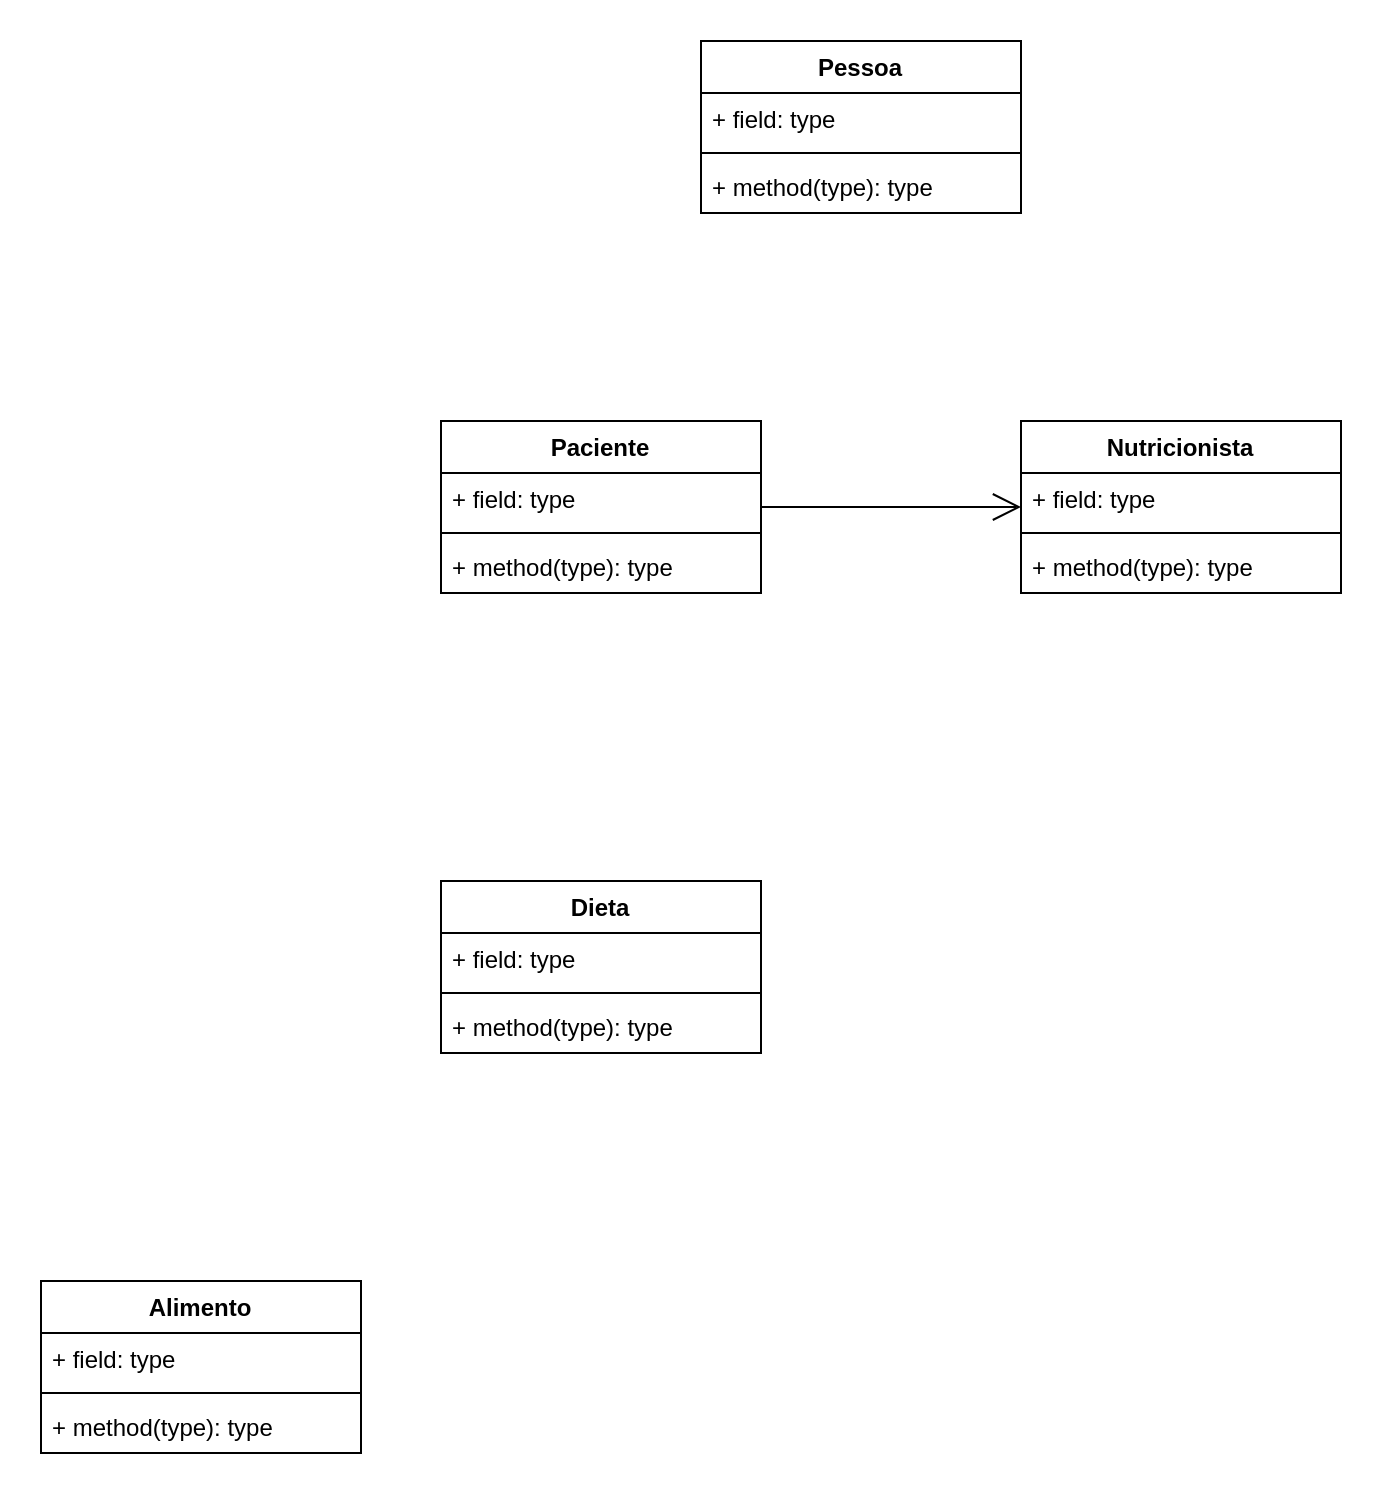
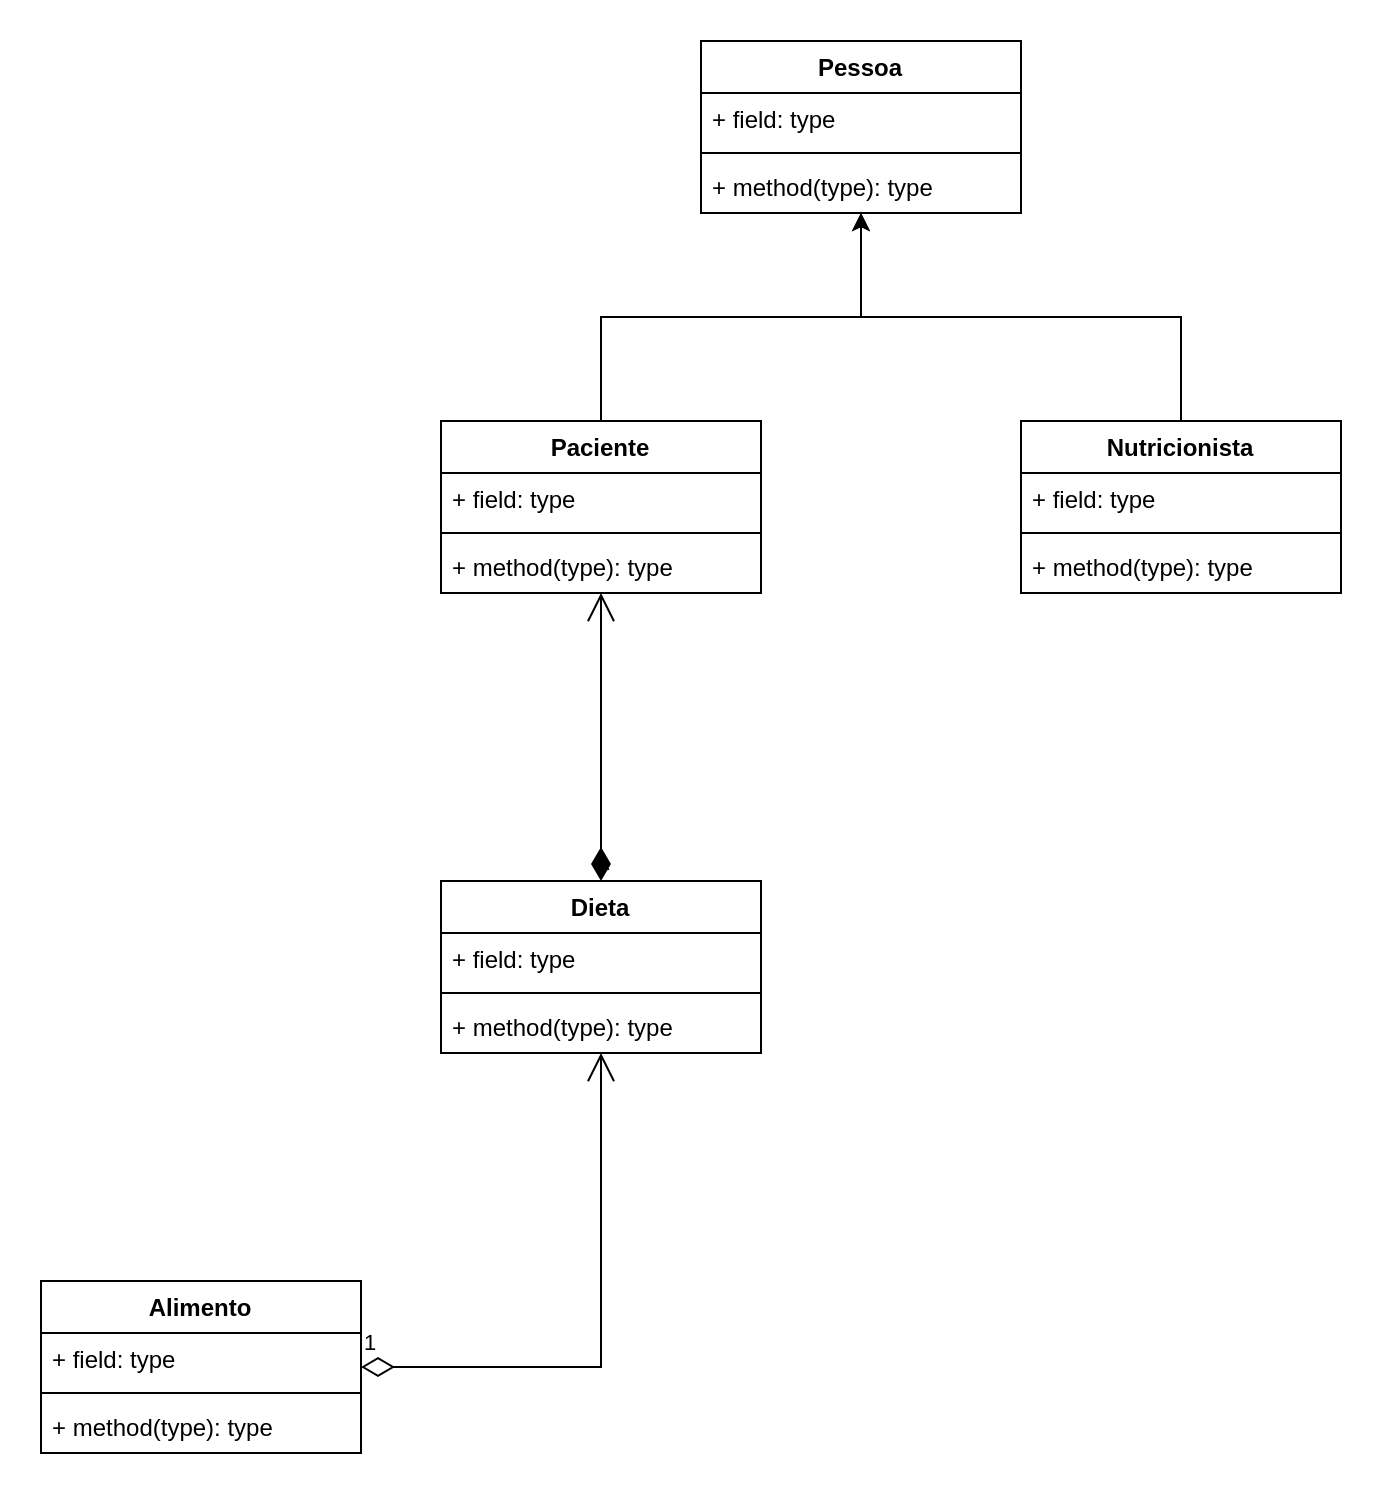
edge "Paciente" -> "Pessoa": added
edge "Nutricionista" -> "Pessoa": added
edge "Paciente" -> "Nutricionista": removed
edge "Paciente" -- "Dieta": added, label "1"
edge "Dieta" -- "Alimento": added, label "1"
